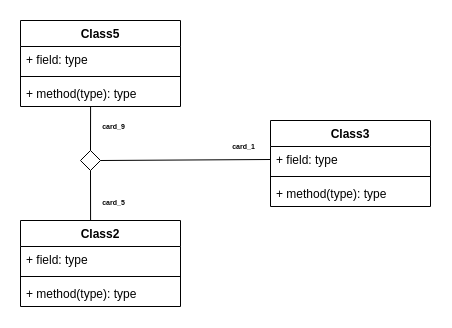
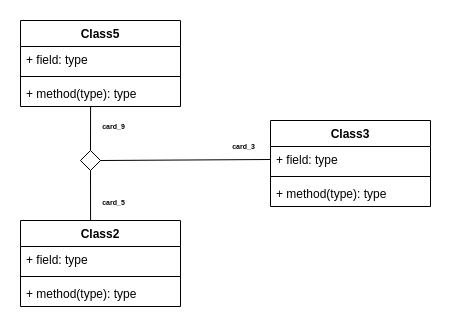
node "card_1": label "card_1" -> "card_3"
